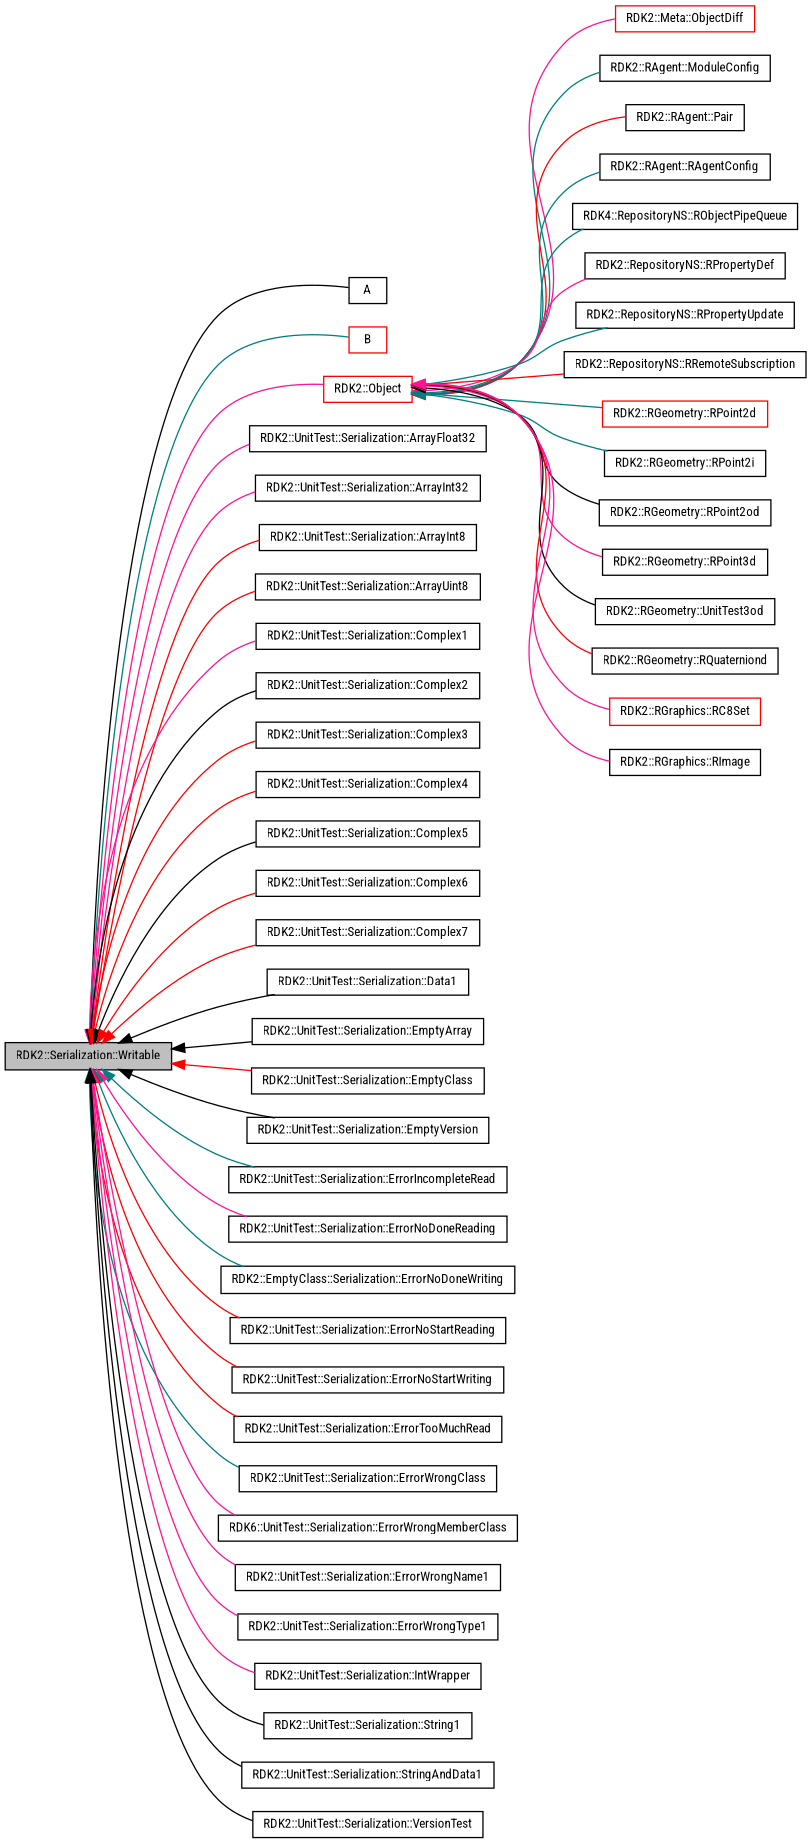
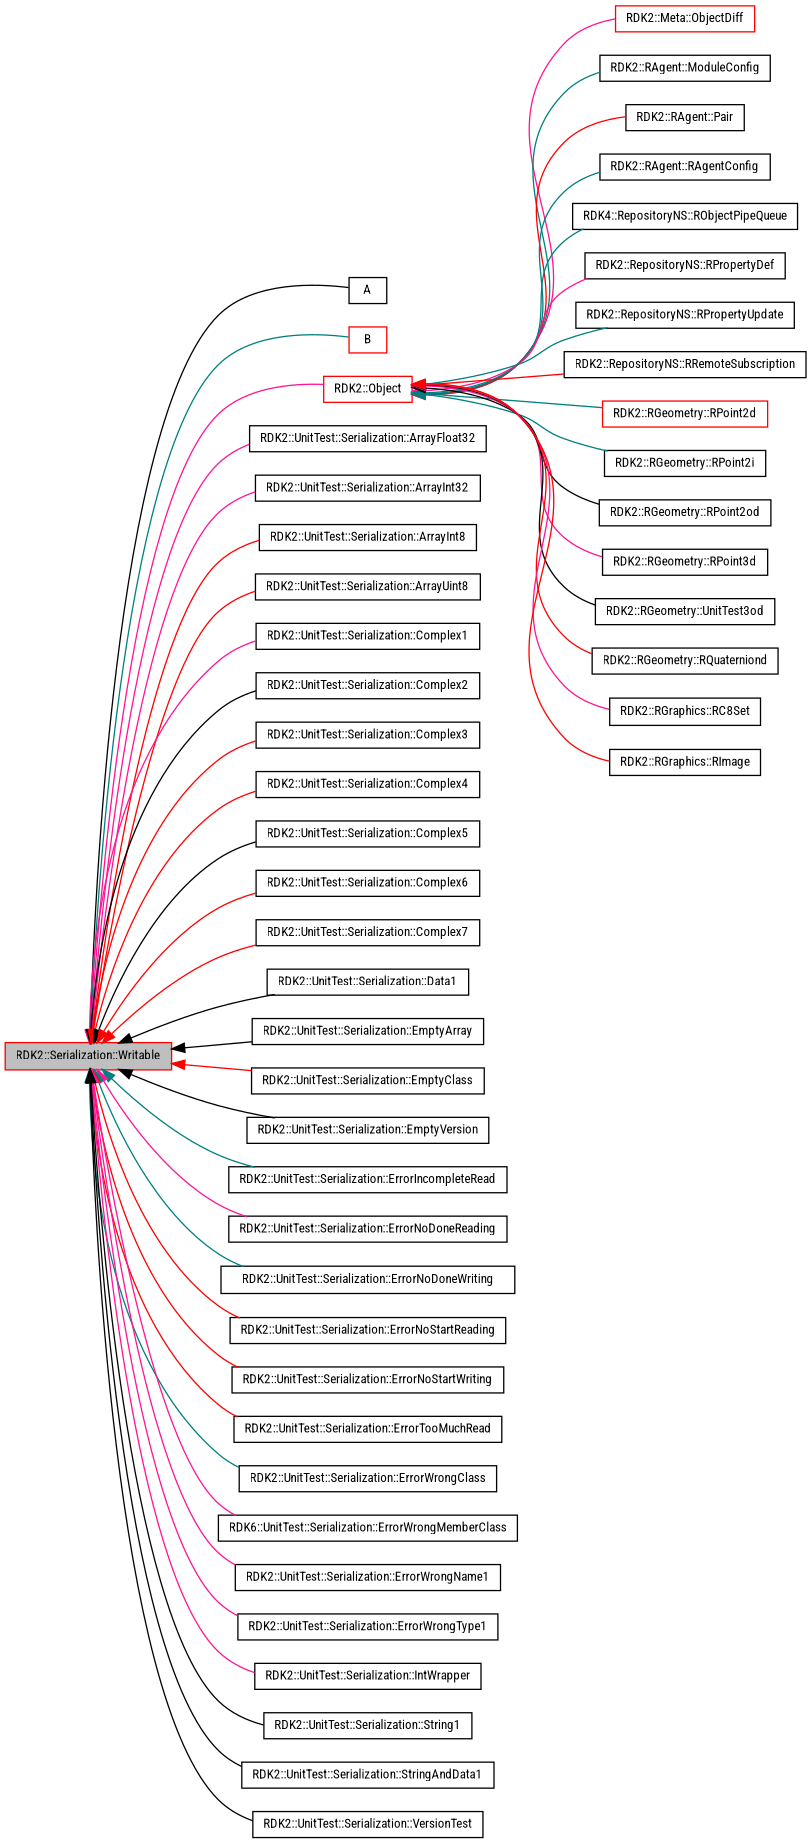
edge "RDK2::RGraphics::RImage" -> "RDK2::Object": color deeppink -> red
node "RDK2::RGraphics::RC8Set": color red -> black
node "RDK2::Serialization::Writable": color black -> red
node "RDK2::EmptyClass::Serialization::ErrorNoDoneWriting": label "RDK2::EmptyClass::Serialization::ErrorNoDoneWriting" -> "RDK2::UnitTest::Serialization::ErrorNoDoneWriting"
